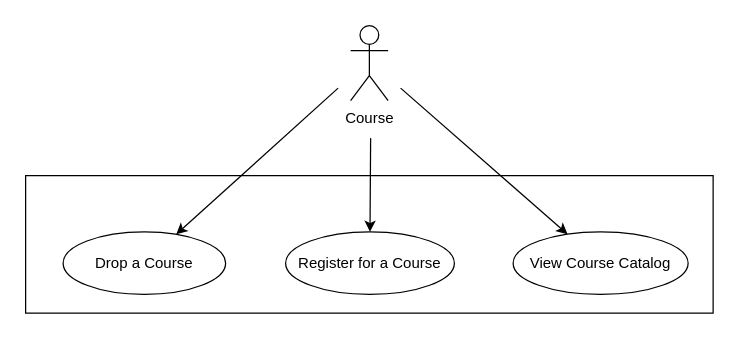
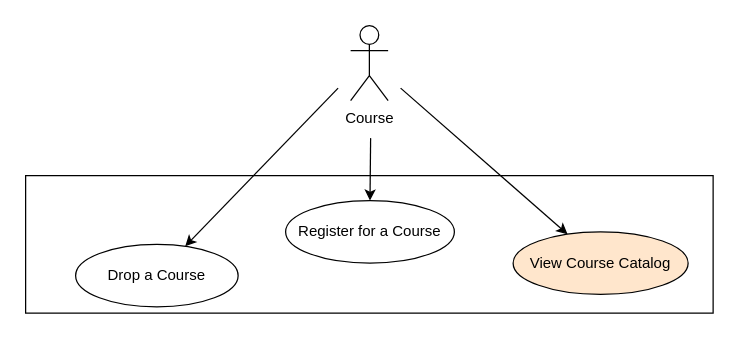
node "Drop a Course": moved (144, 263) -> (157, 276)
node "Register for a Course": moved (370, 263) -> (370, 232)
node "View Course Catalog": fillcolor #ffffff -> #ffe6cc
